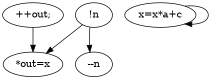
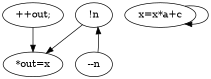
edge "!n" -> "--n": reversed
